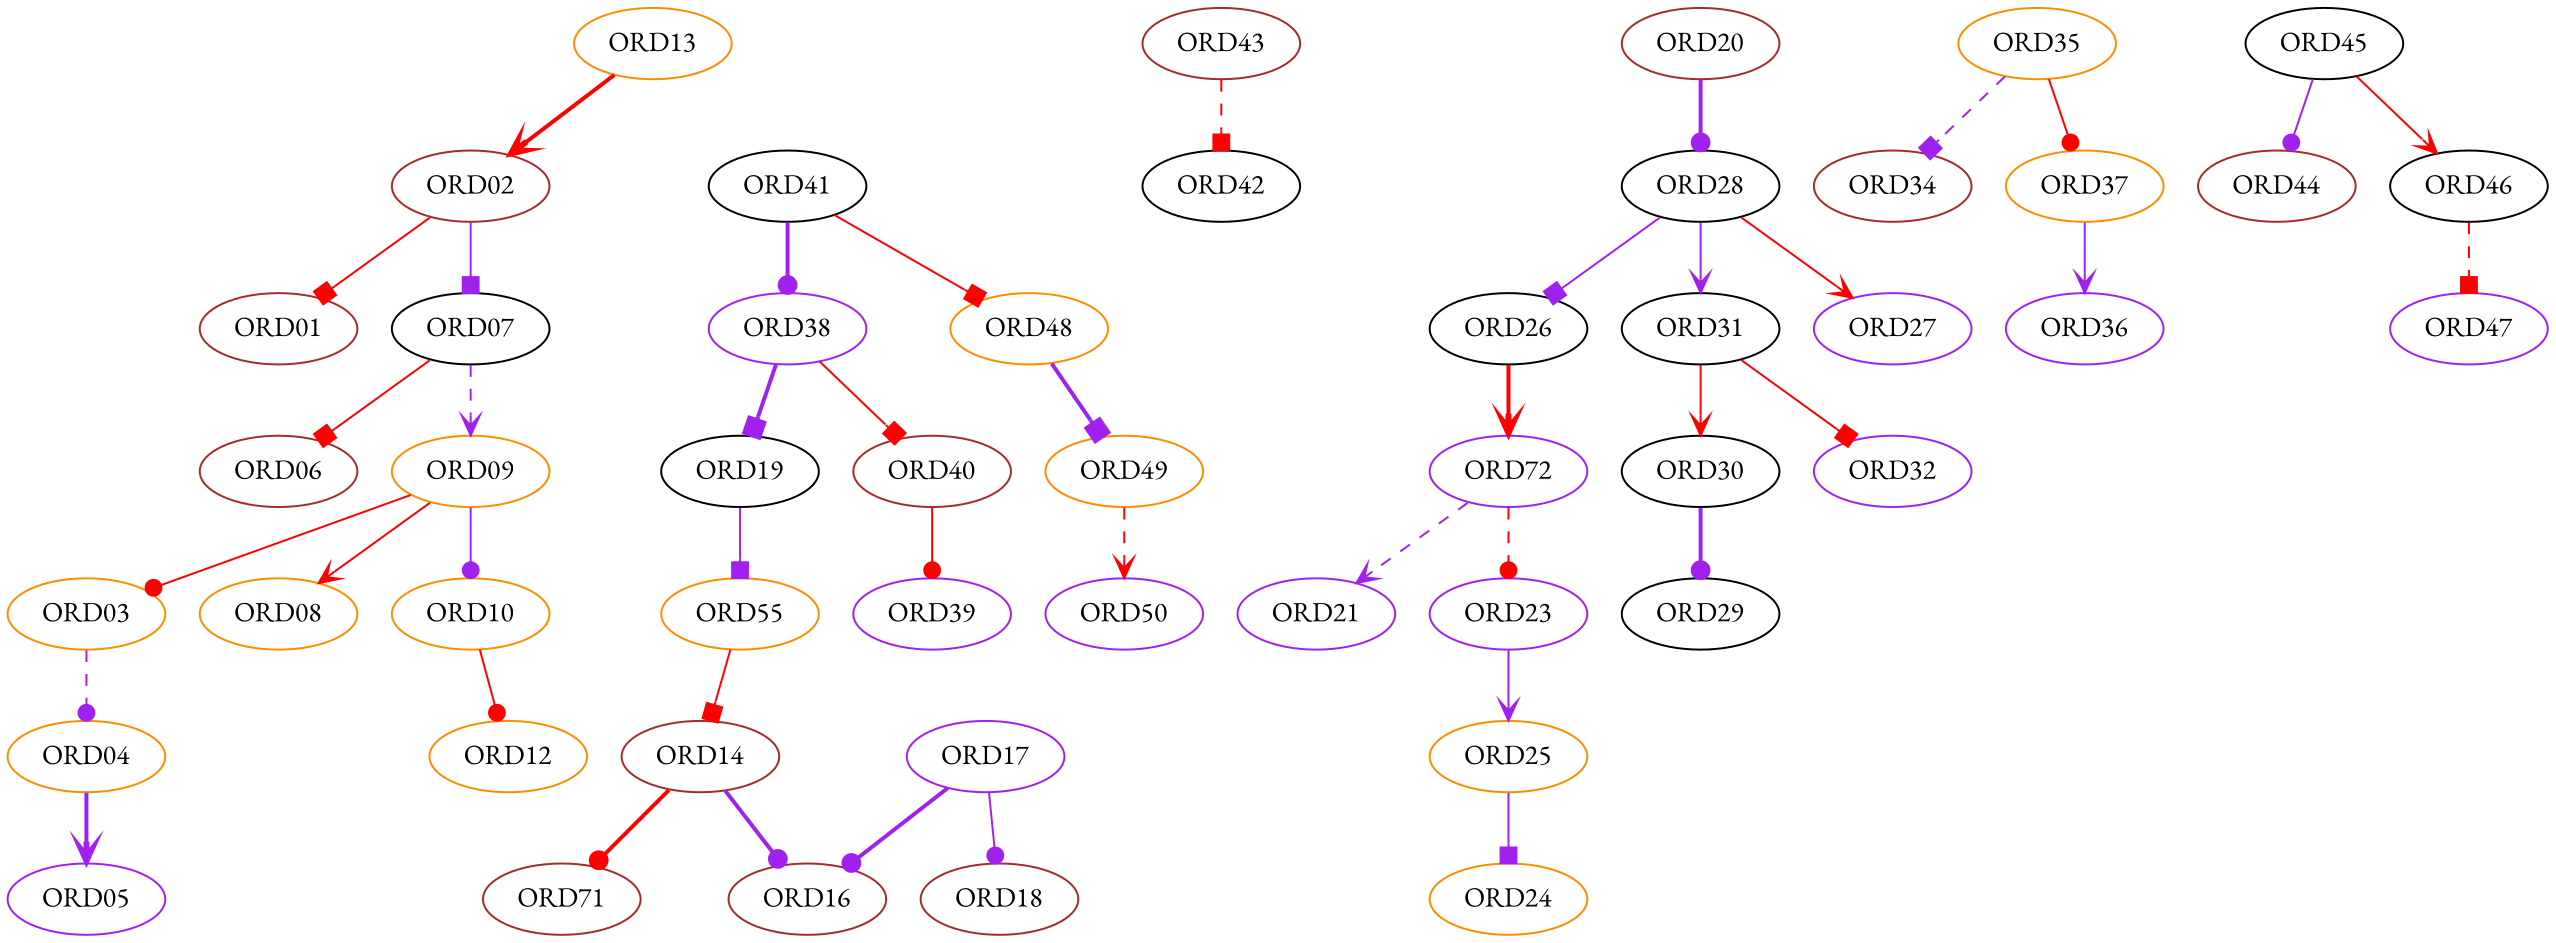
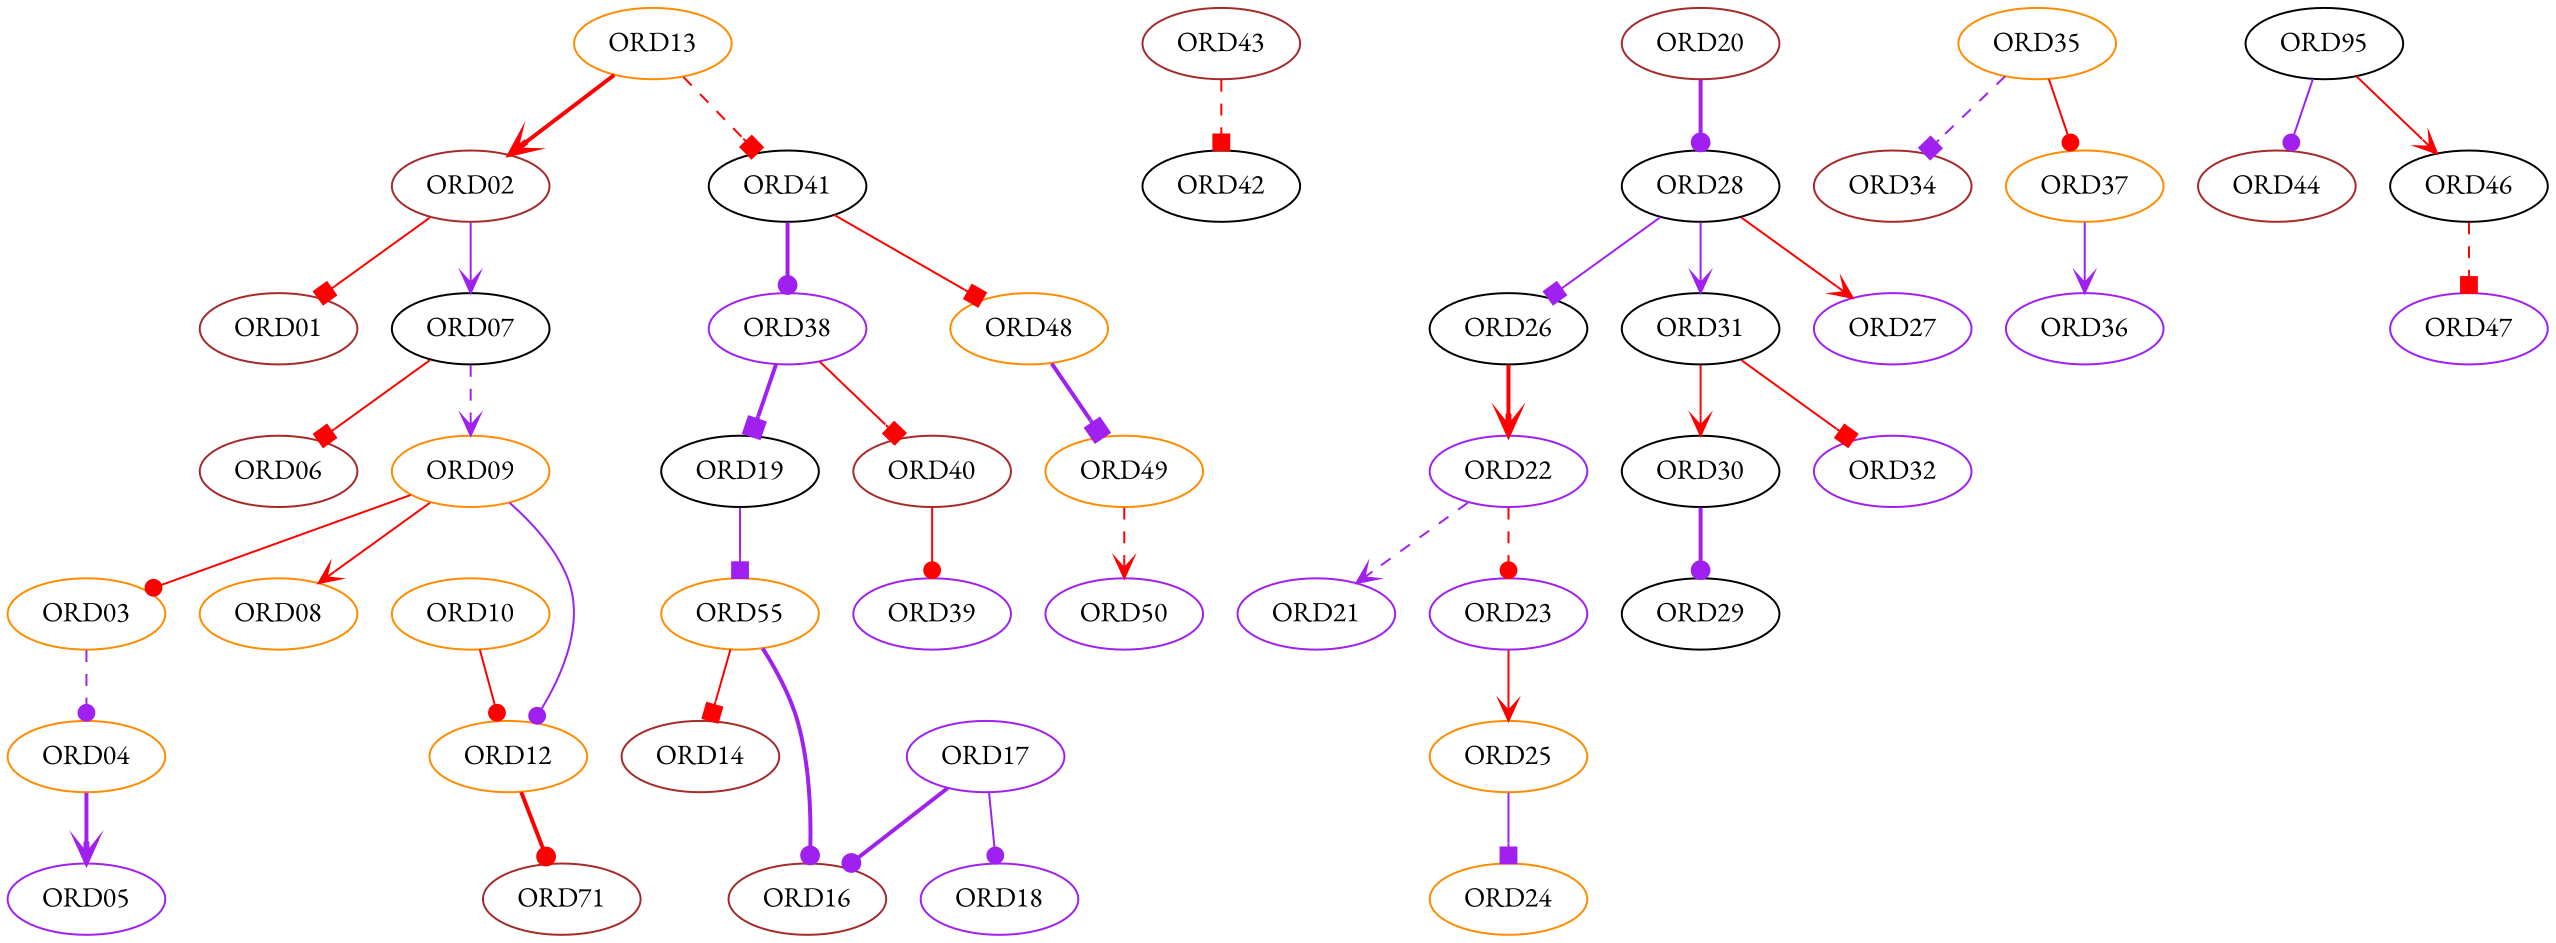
node "ORD45": label "ORD45" -> "ORD95"
edge "ORD13" -> "ORD41": added
edge "ORD02" -> "ORD07": arrowhead box -> vee
node "ORD72": label "ORD72" -> "ORD22"
edge "ORD09" -> "ORD10": now "ORD09" -> "ORD12"
edge "ORD23" -> "ORD25": color purple -> red
edge "ORD14" -> "ORD71": now "ORD12" -> "ORD71"
edge "ORD14" -> "ORD16": now "ORD55" -> "ORD16"
node "ORD18": color brown -> purple
